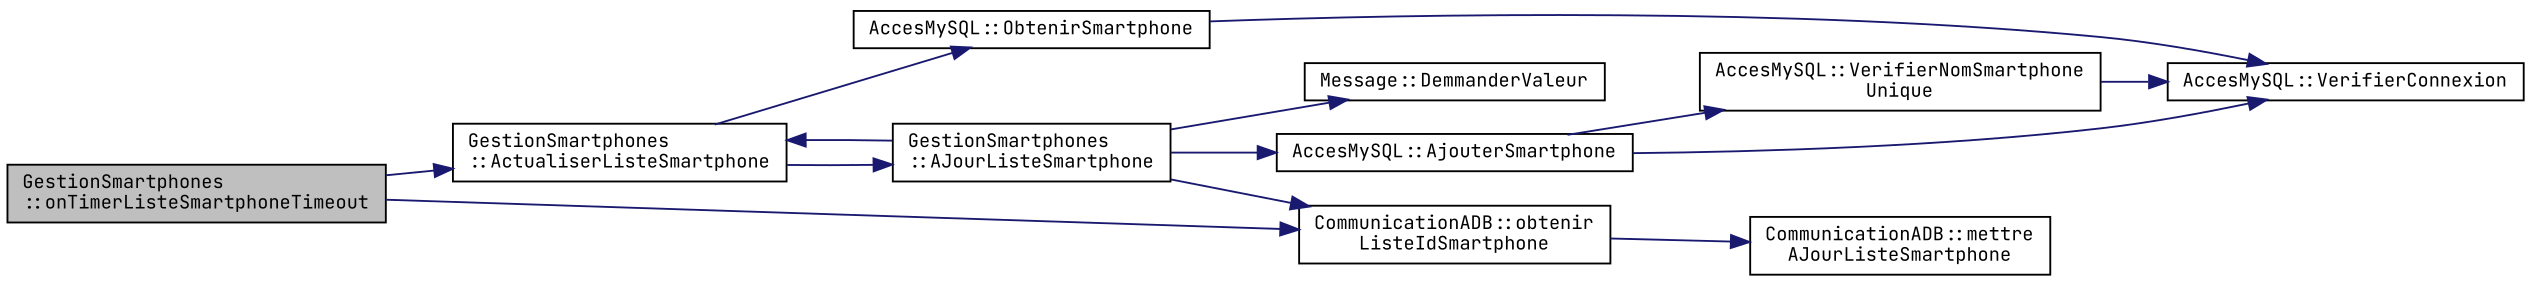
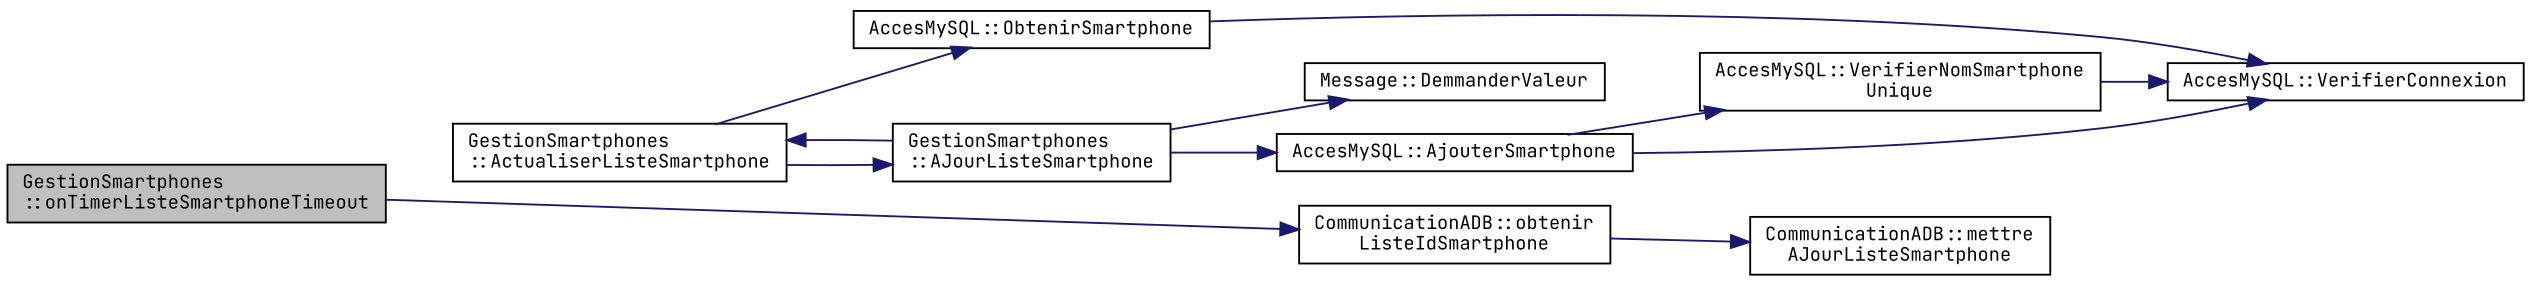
edge "GestionSmartphones ::onTimerListeSmartphoneTimeout" -> "GestionSmartphones ::ActualiserListeSmartphone": removed
edge "GestionSmartphones ::AJourListeSmartphone" -> "CommunicationADB::obtenir ListeIdSmartphone": removed
